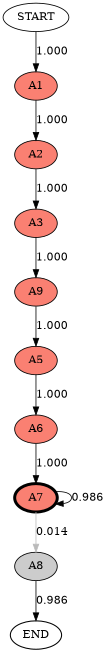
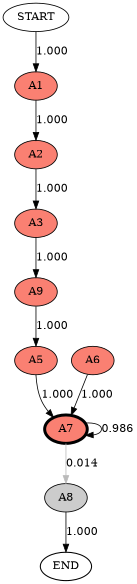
edge "A5" -> "A6": now "A5" -> "A7"
edge "A8" -> "END": label "0.986" -> "1.000"
